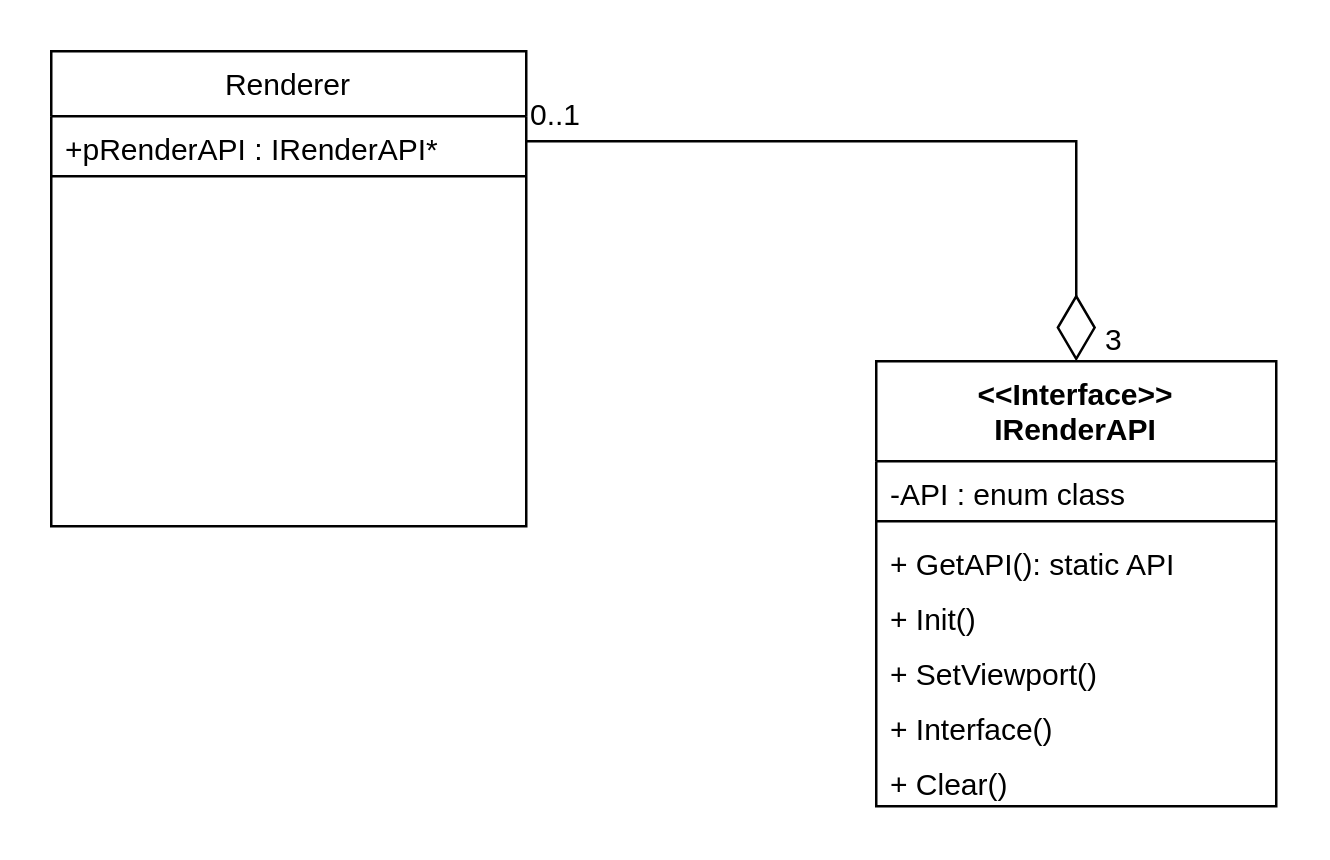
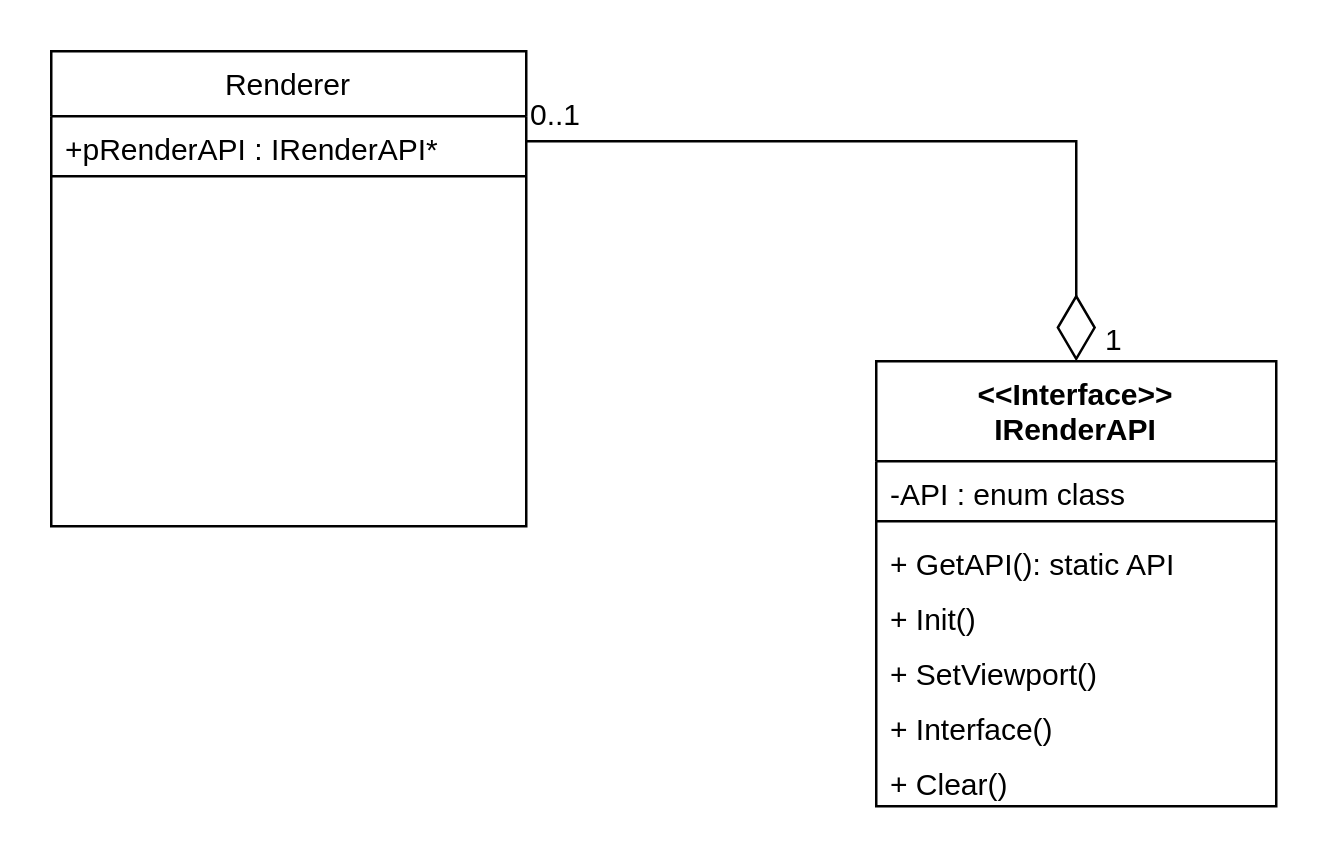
node "3": label "3" -> "1"
